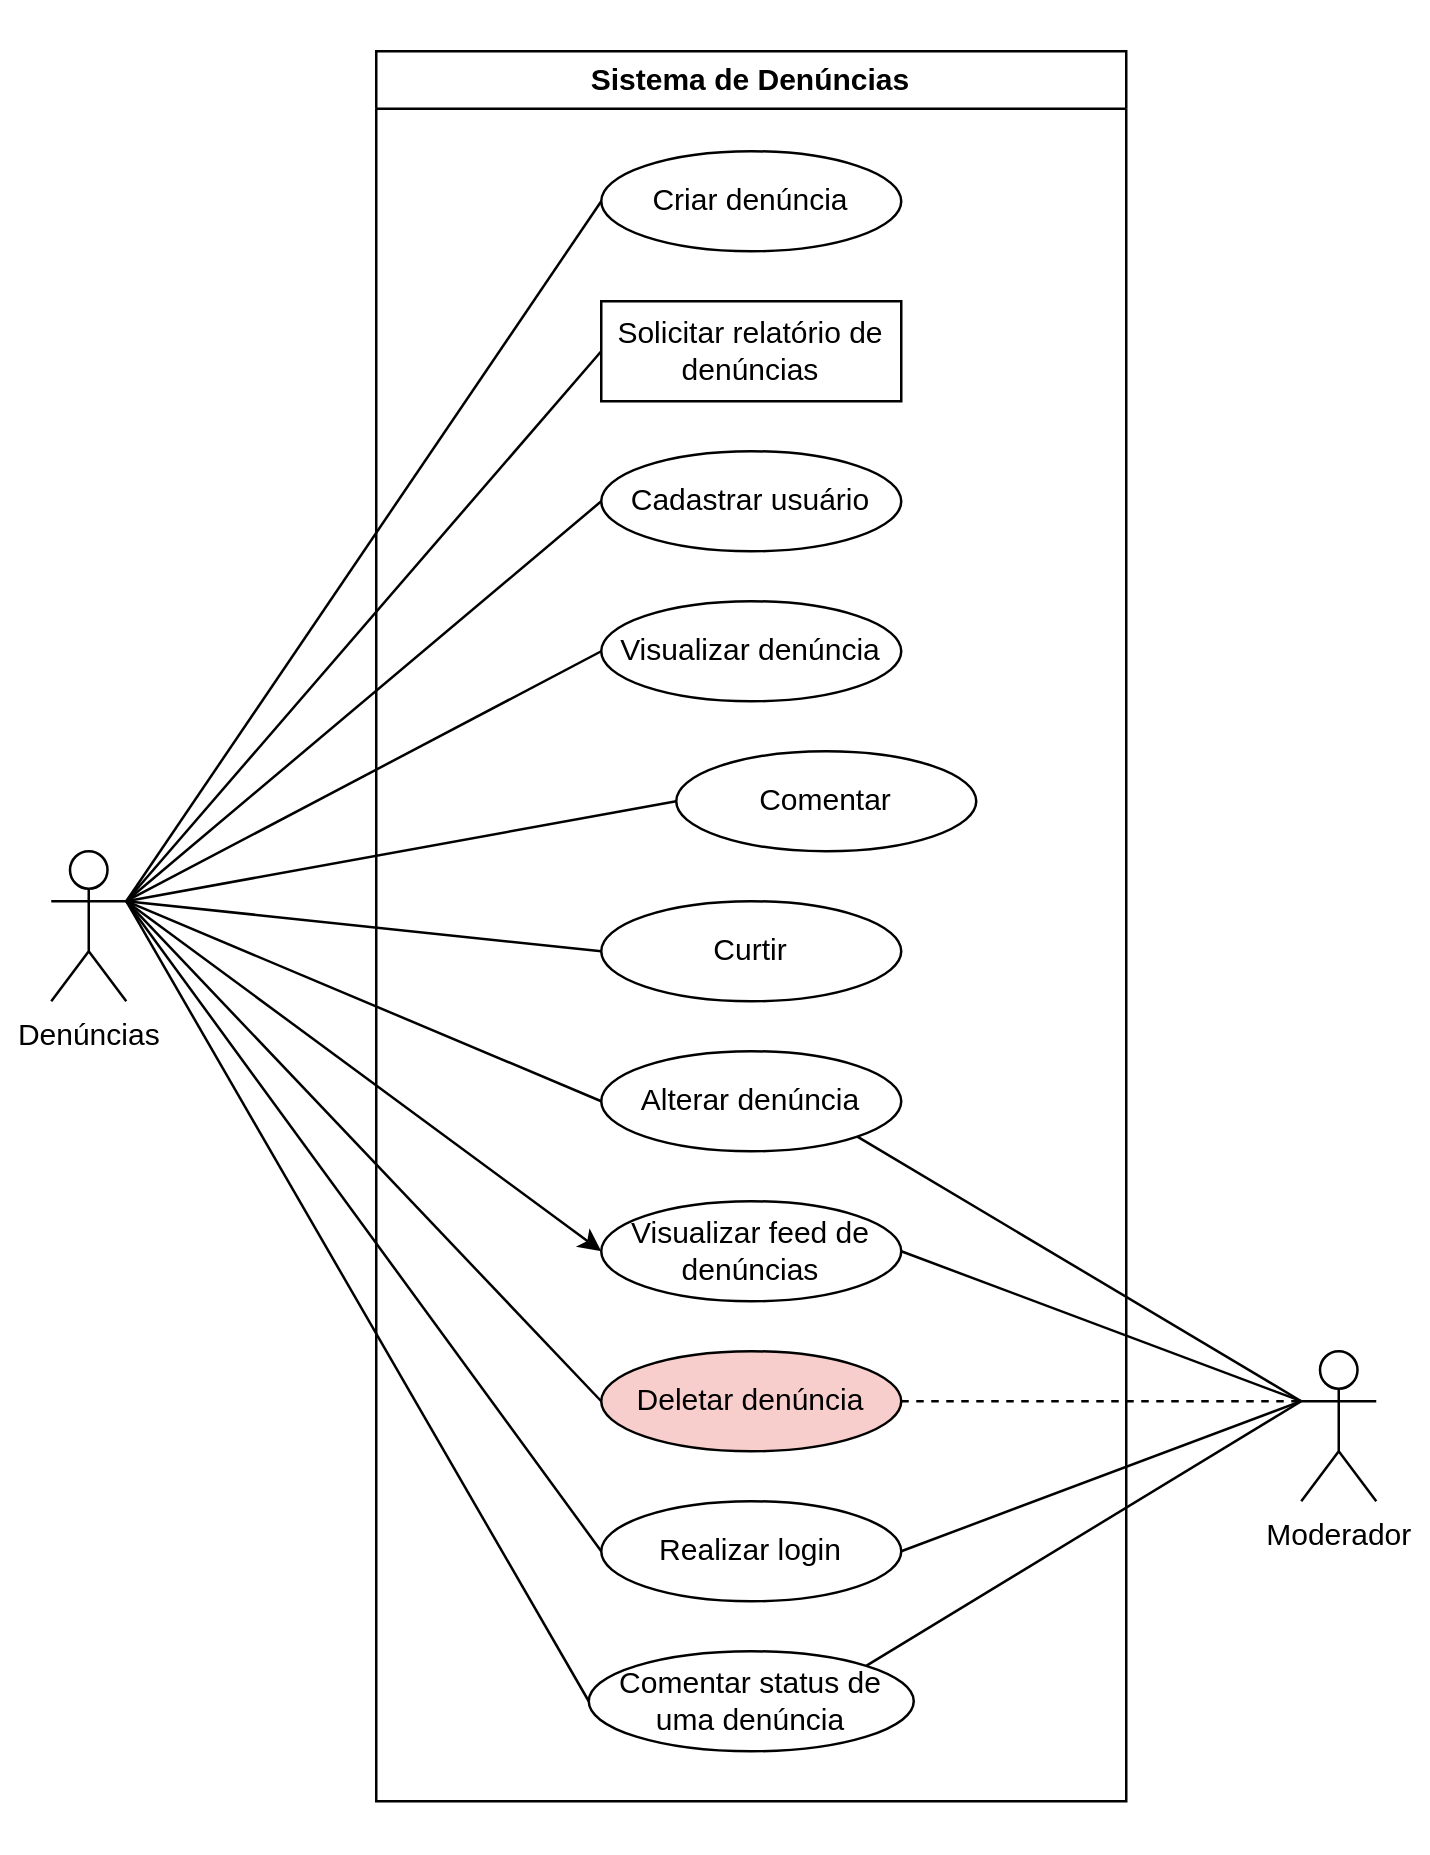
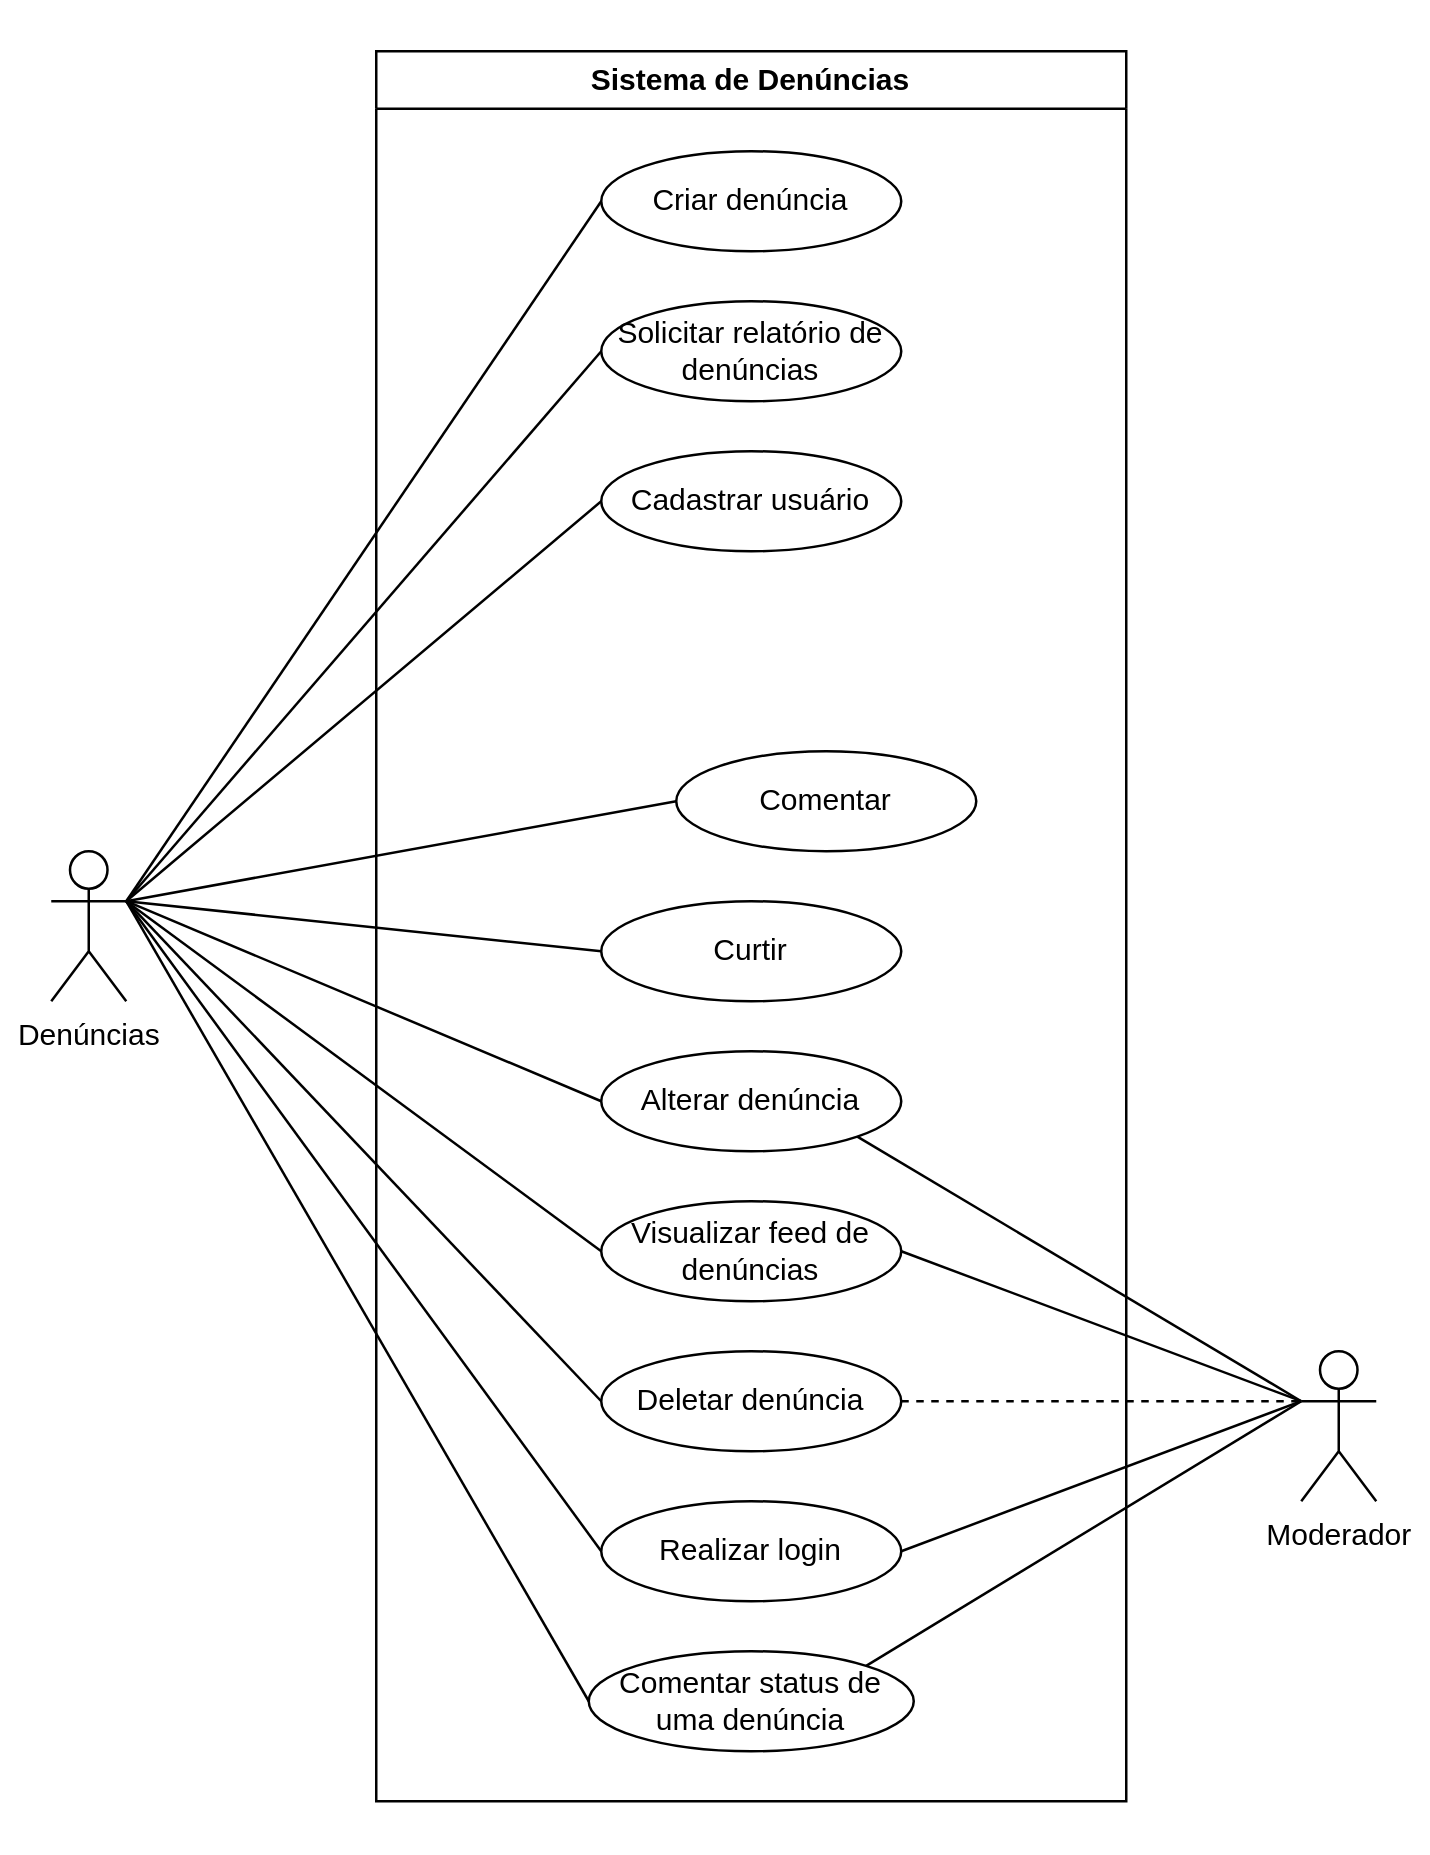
node "Solicitar relatório de denúncias": shape rectangle -> ellipse
node "Visualizar denúncia": removed
edge "Visualizar denúncia" -- "Denúncias": removed
edge "Denúncias" -> "Visualizar feed de denúncias": arrowhead classic -> none
node "Deletar denúncia": fillcolor #f8cecc -> #ffffff
